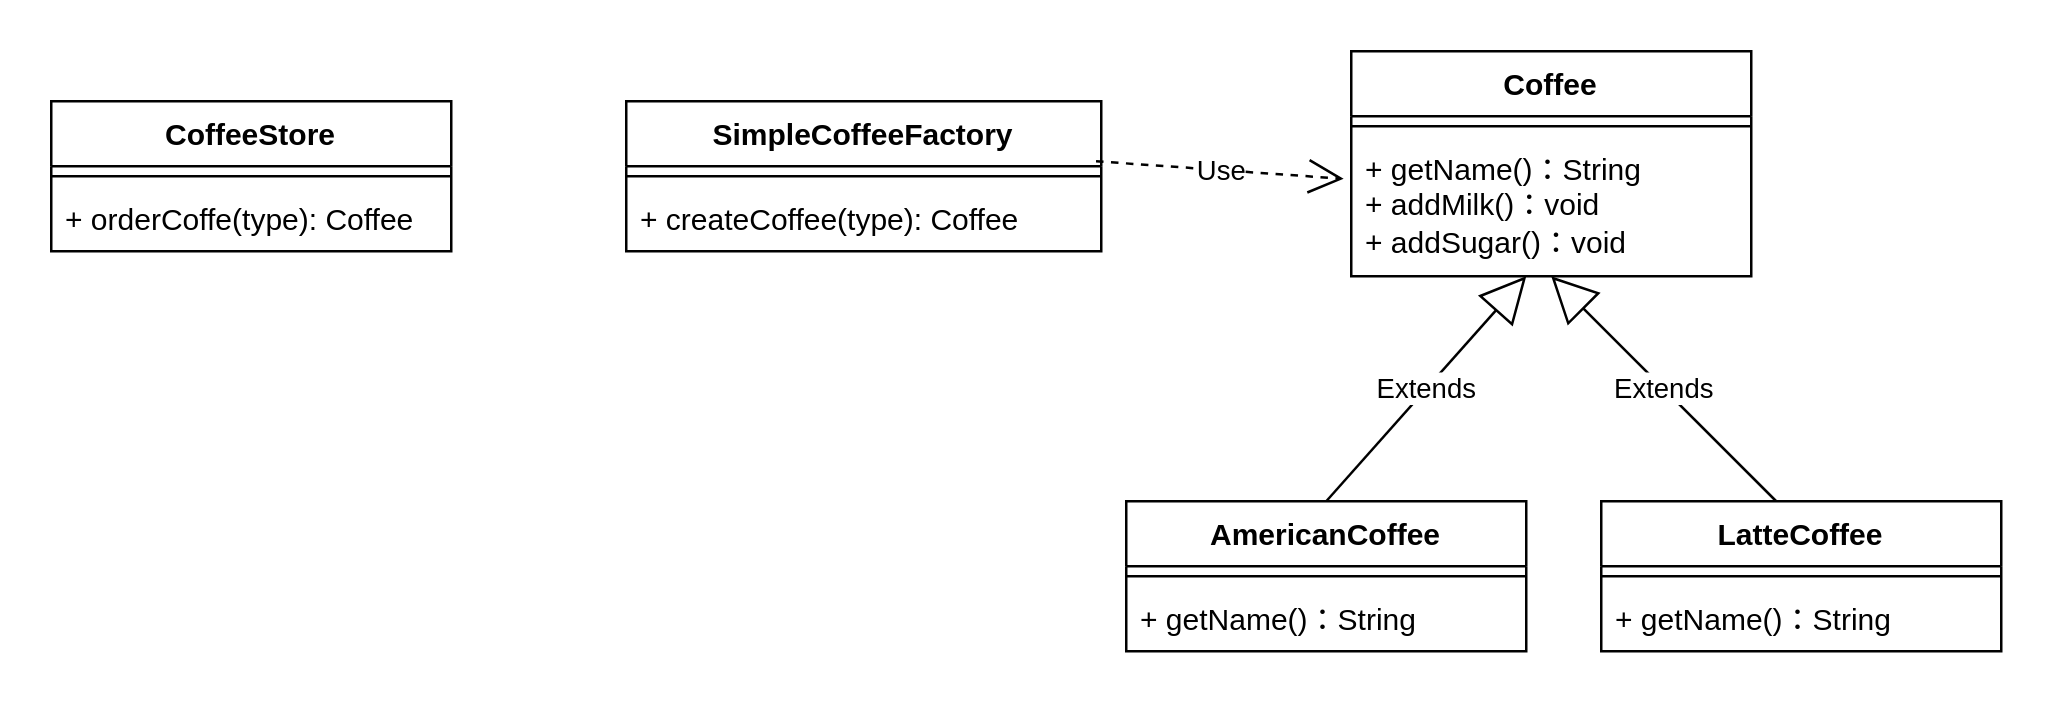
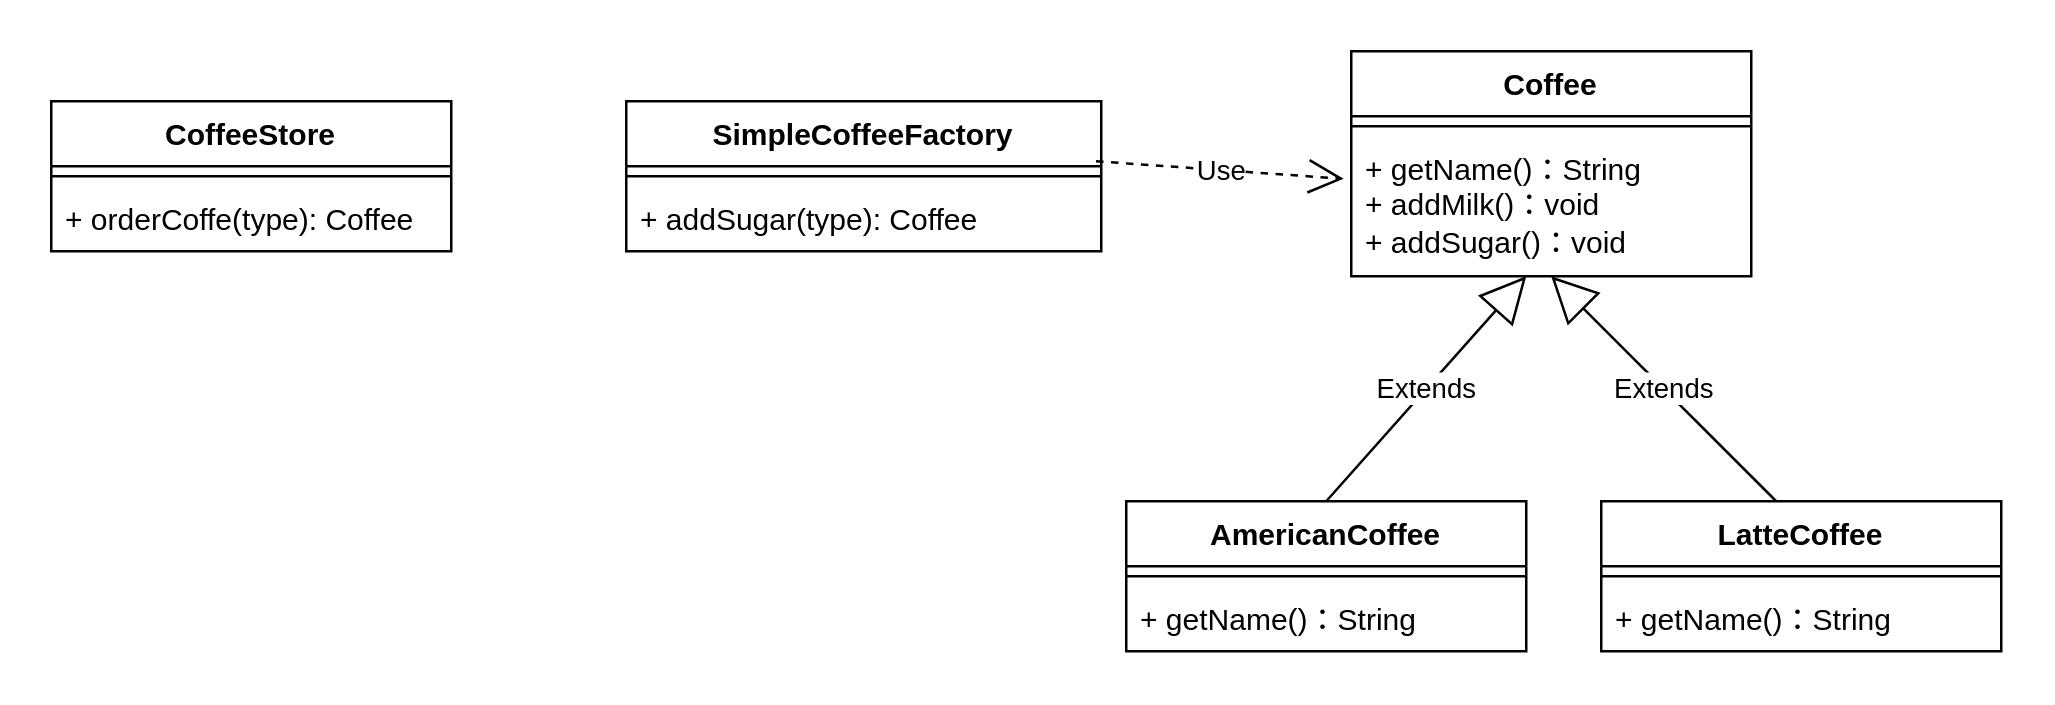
node "+ createCoffee(type): Coffee": label "+ createCoffee(type): Coffee" -> "+ addSugar(type): Coffee"
